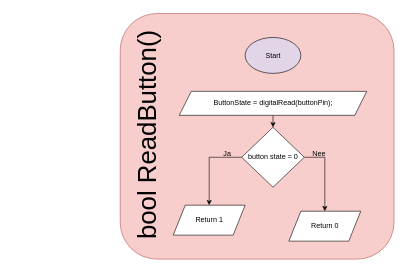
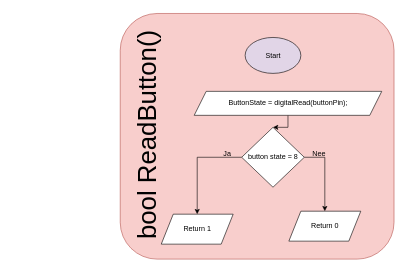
node "ButtonState = digitalRead(buttonPin);": moved (273, 104) -> (288, 104)
node "button state = 0": label "button state = 0" -> "button state = 8"
node "Return 1": moved (209, 221) -> (197, 230)
